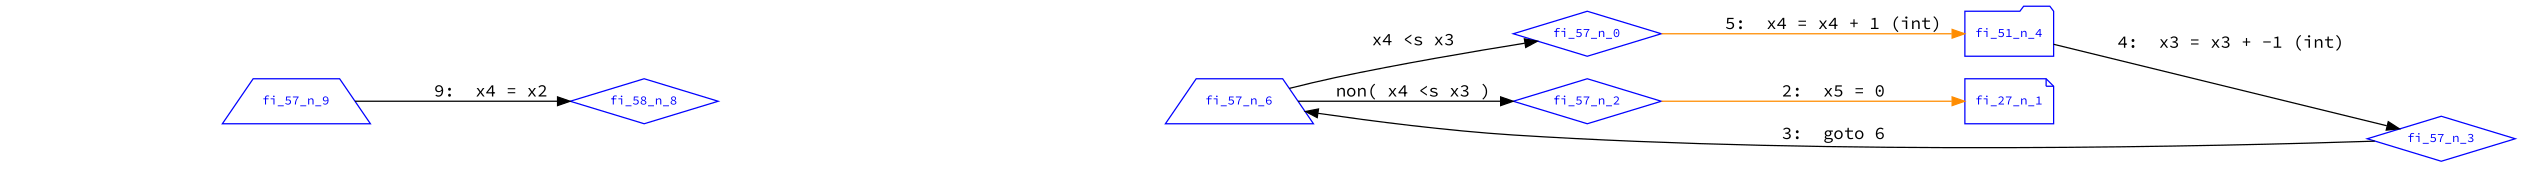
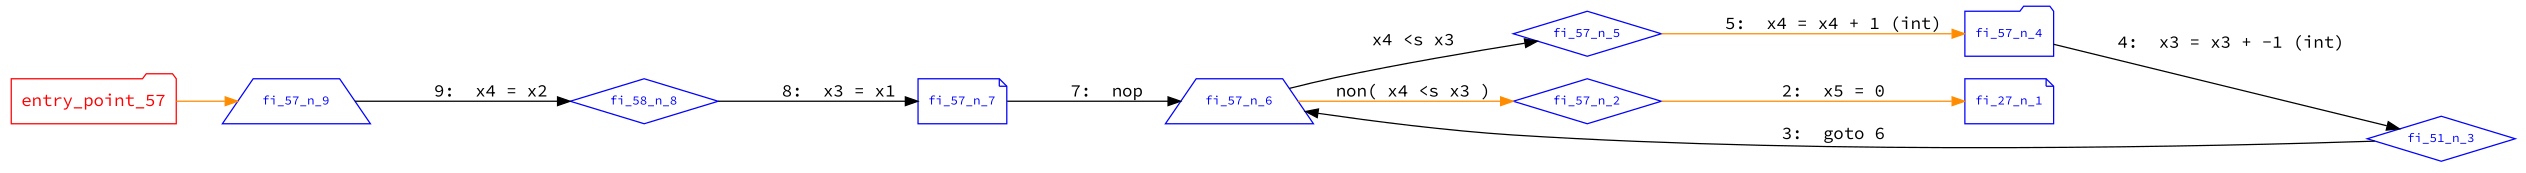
node "fi_57_n_0": label "fi_57_n_0" -> "fi_57_n_5"
node "fi_51_n_4": label "fi_51_n_4" -> "fi_57_n_4"
node "entry_point_57": added
node "fi_57_n_7": added
edge "fi_57_n_6" -- "fi_57_n_2": color black -> darkorange
node "fi_57_n_3": label "fi_57_n_3" -> "fi_51_n_3"
